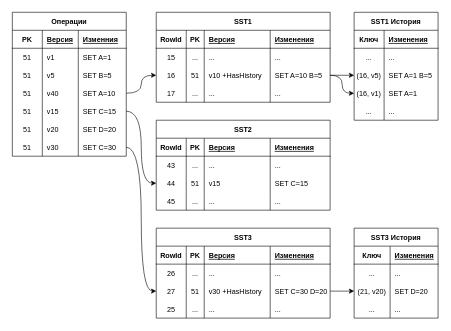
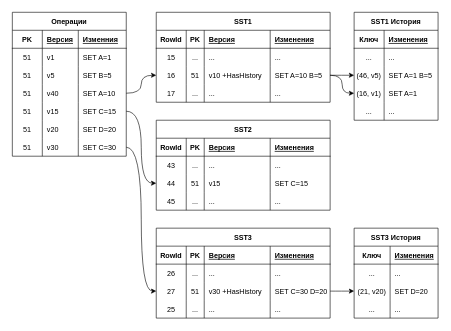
node "(16, v5)": label "(16, v5)" -> "(46, v5)"
